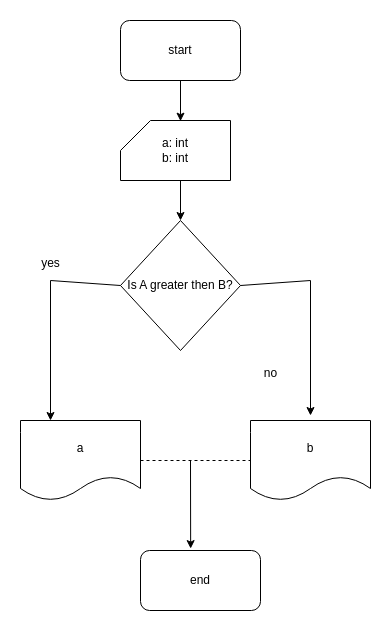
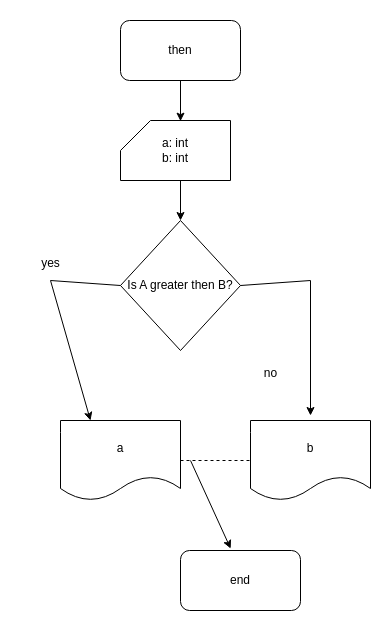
node "start": label "start" -> "then"
node "a": moved (81, 461) -> (121, 461)
node "end": moved (201, 581) -> (241, 581)
